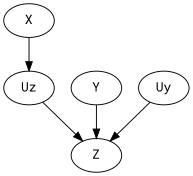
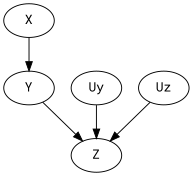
edge "X" -> "Uz": now "X" -> "Y"
